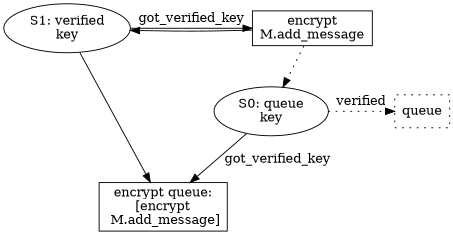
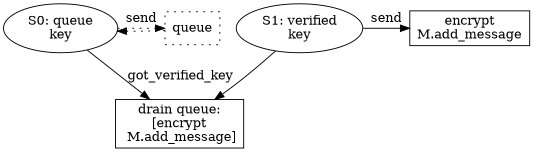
edge "S1: verified key" -> "encrypt M.add_message": label "got_verified_key" -> "send"
edge "encrypt M.add_message" -> "S1: verified key": removed
edge "encrypt M.add_message" -> "S0: queue key": now "queue" -> "S0: queue key"
edge "S0: queue key" -> "queue": label "verified" -> "send"
node "encrypt queue: [encrypt M.add_message]": label "encrypt queue: [encrypt M.add_message]" -> "drain queue: [encrypt M.add_message]"
